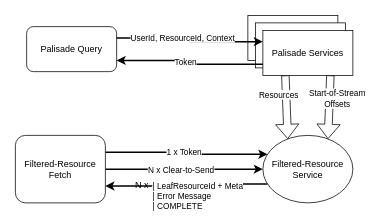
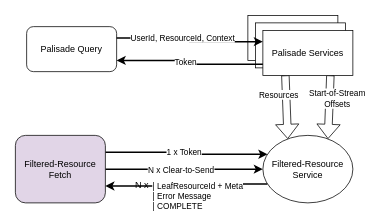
node "Filtered-Resource Fetch": fillcolor #ffffff -> #e1d5e7
